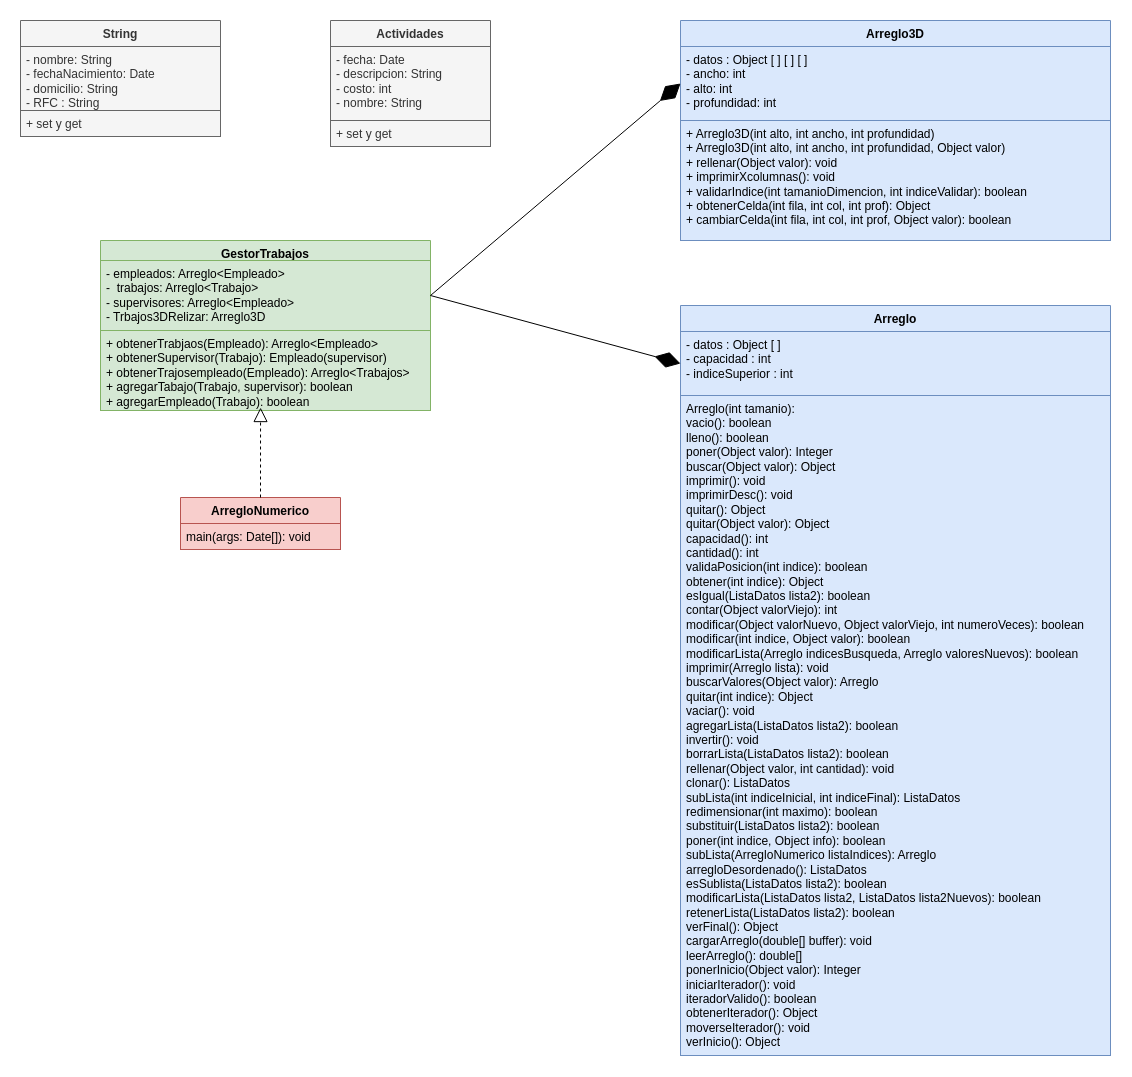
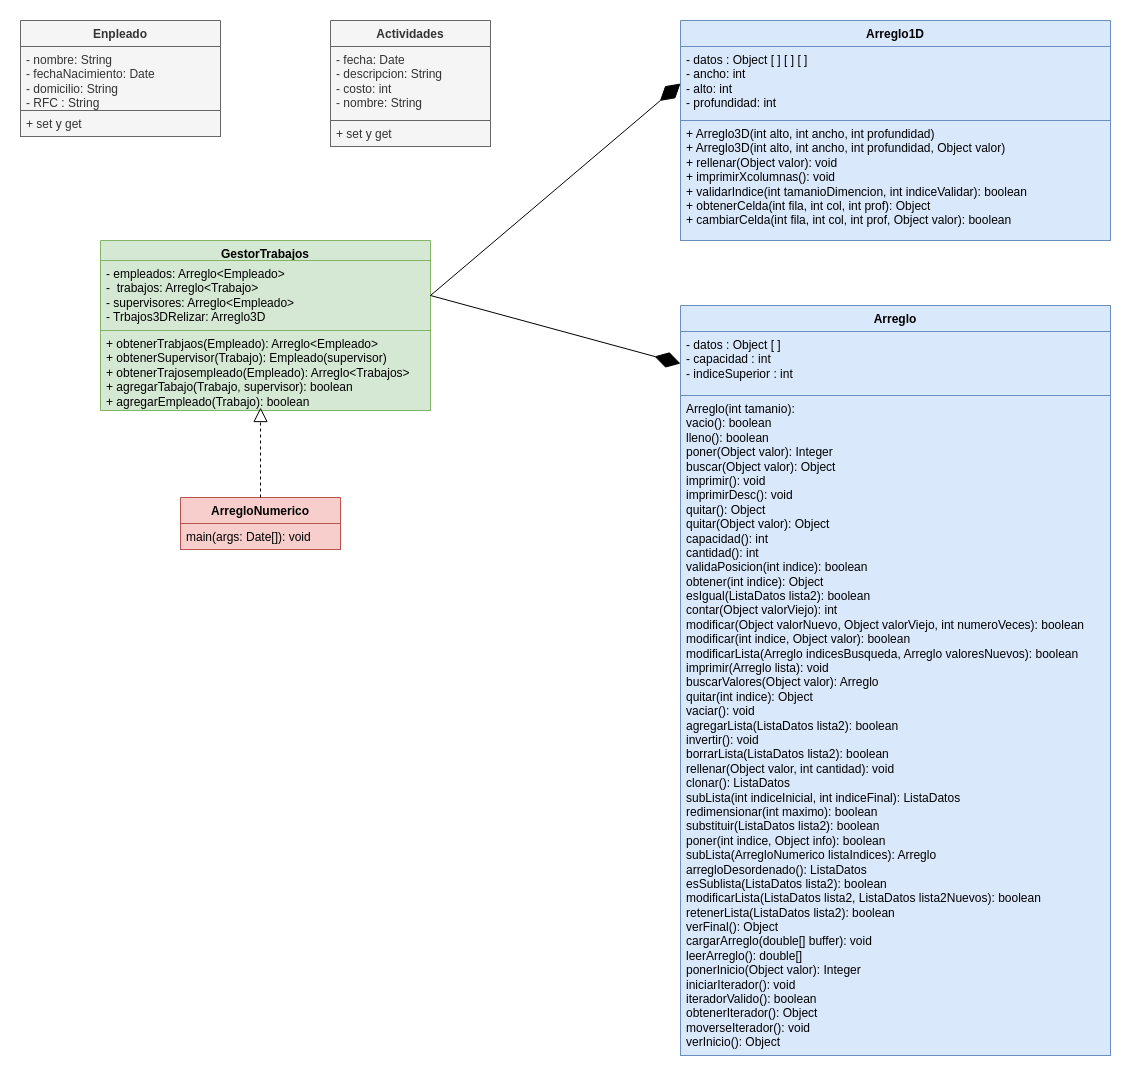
node "String": label "String" -> "Enpleado"
node "Arreglo3D": label "Arreglo3D" -> "Arreglo1D"
